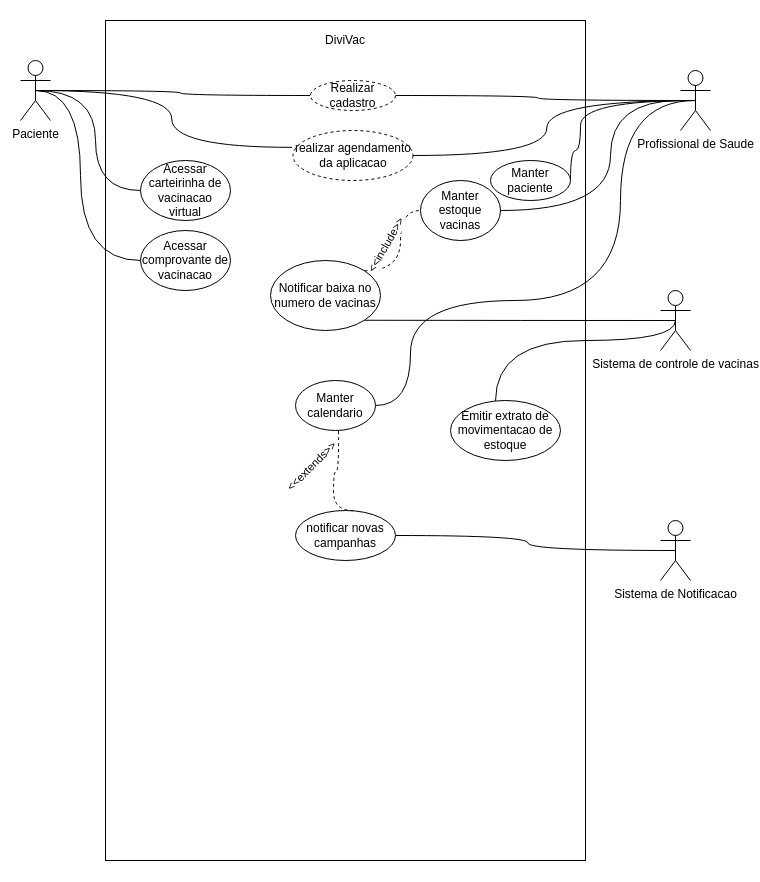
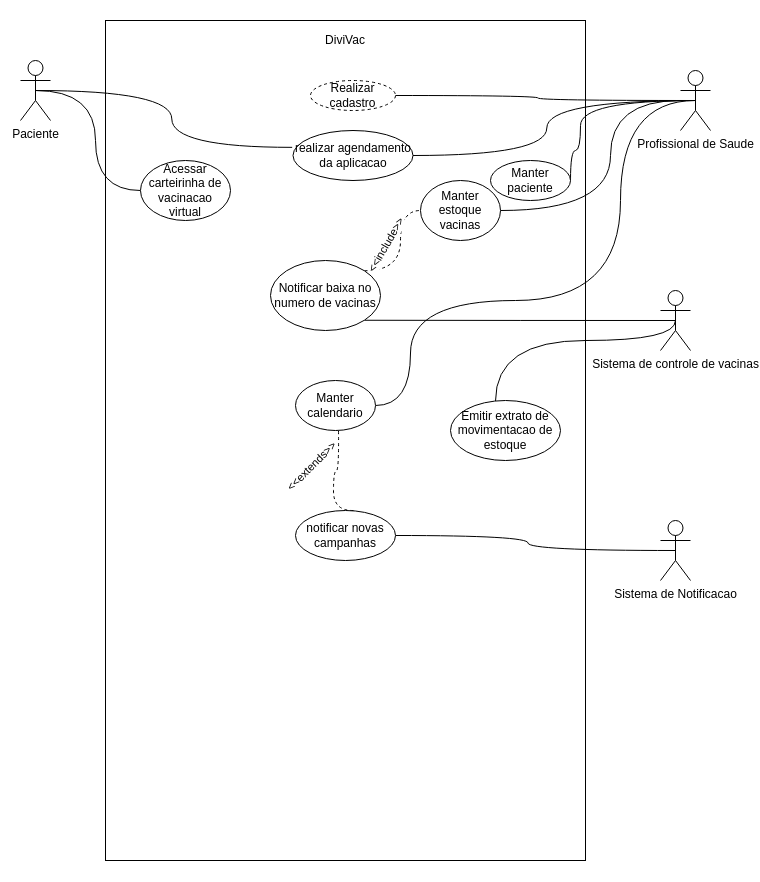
edge "Paciente" -- "Realizar cadastro": removed
node "realizar agendamento da aplicacao": style dashed -> solid
edge "Paciente" -- "Acessar comprovante de vacinacao": removed
node "Acessar comprovante de vacinacao": removed
